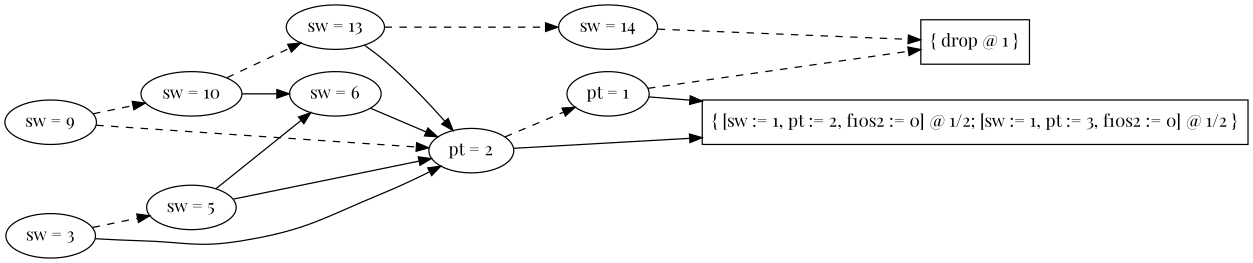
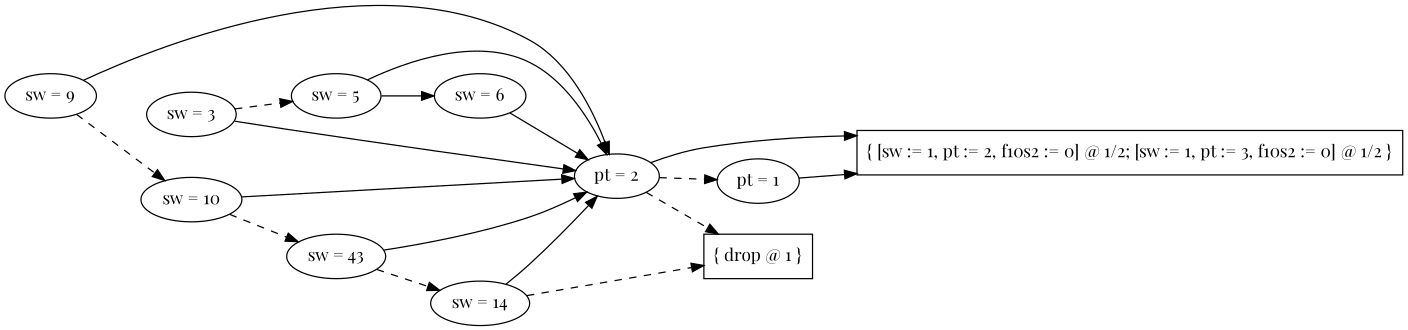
node "sw = 13": label "sw = 13" -> "sw = 43"
edge "pt = 1" -> "{ drop @ 1 }": now "pt = 2" -> "{ drop @ 1 }"
edge "sw = 10" -> "sw = 6": now "sw = 10" -> "pt = 2"
edge "sw = 9" -> "pt = 2": style dashed -> solid
edge "sw = 14" -> "pt = 2": added
